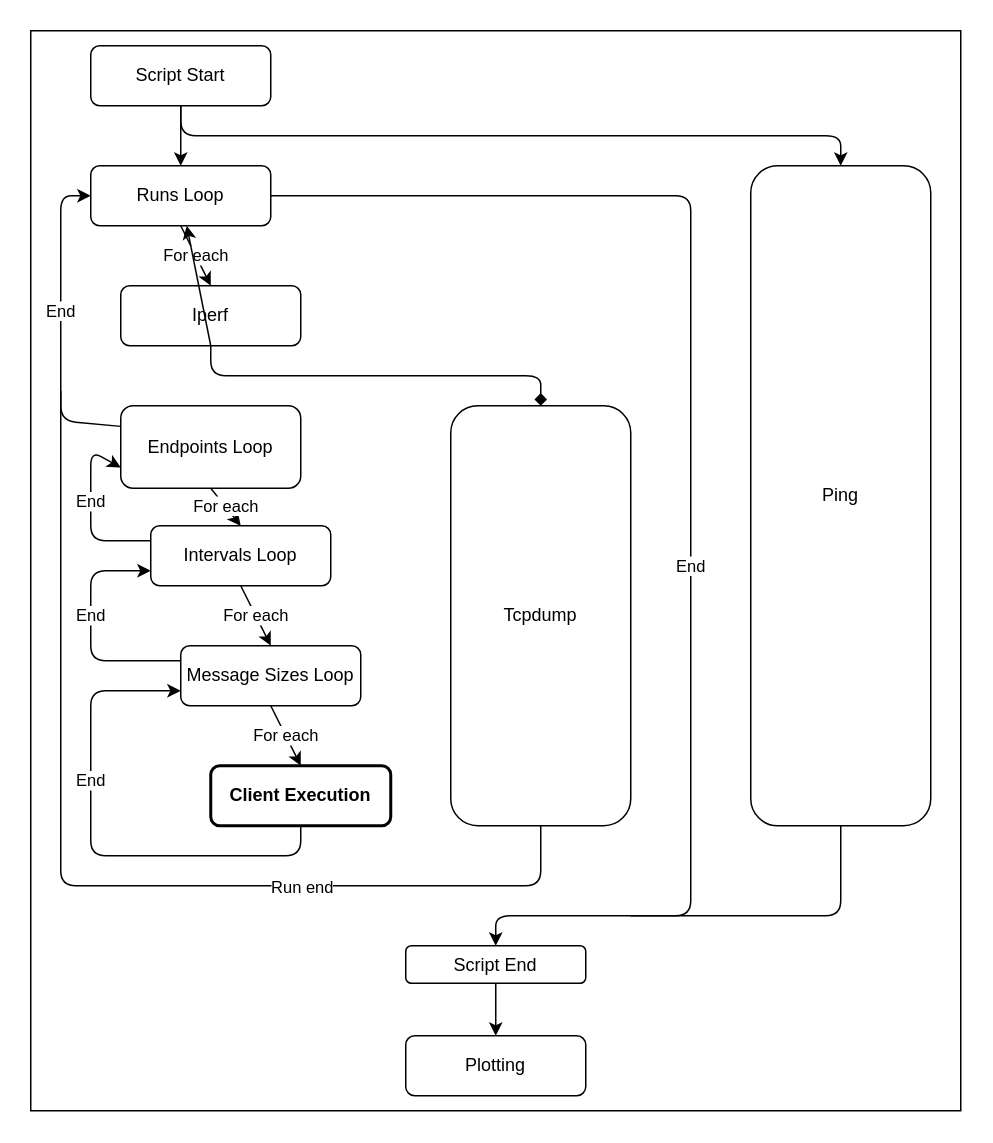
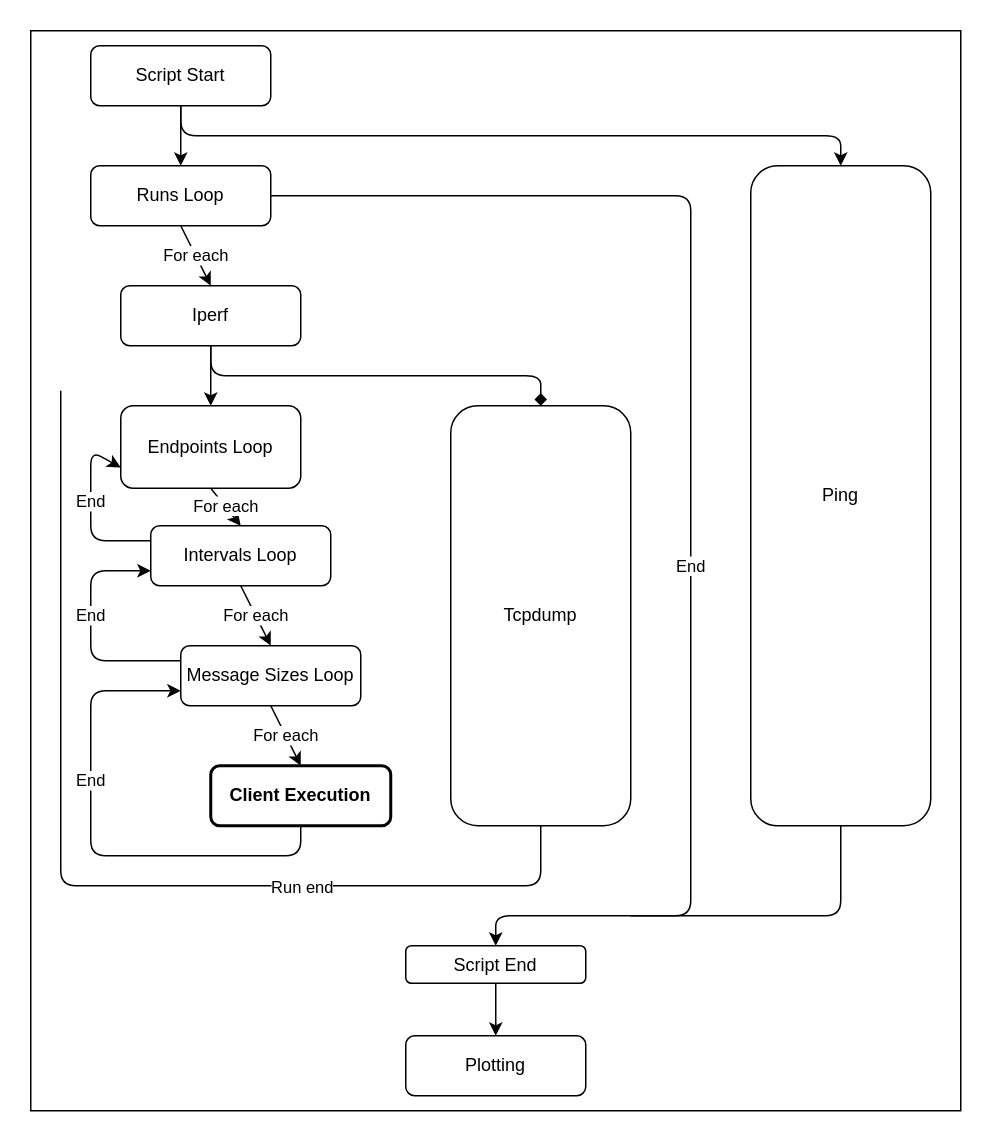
edge "Endpoints Loop" -> "Runs Loop": removed, label "End"
edge "Iperf" -> "Runs Loop": now "Iperf" -> "Endpoints Loop"
